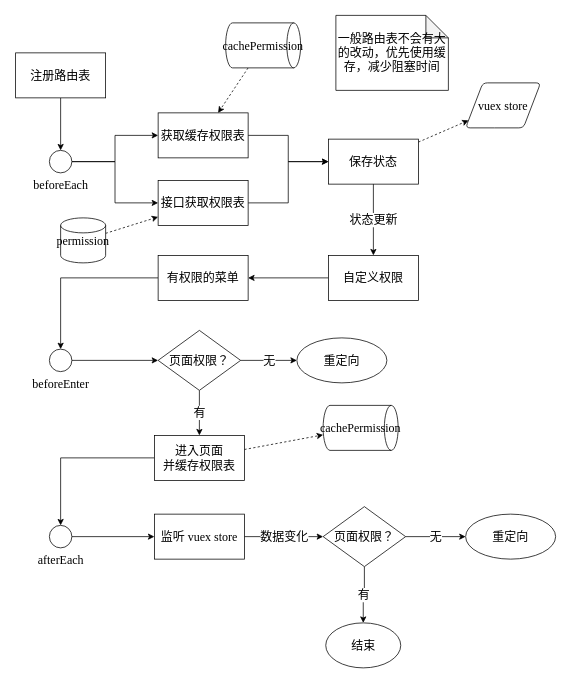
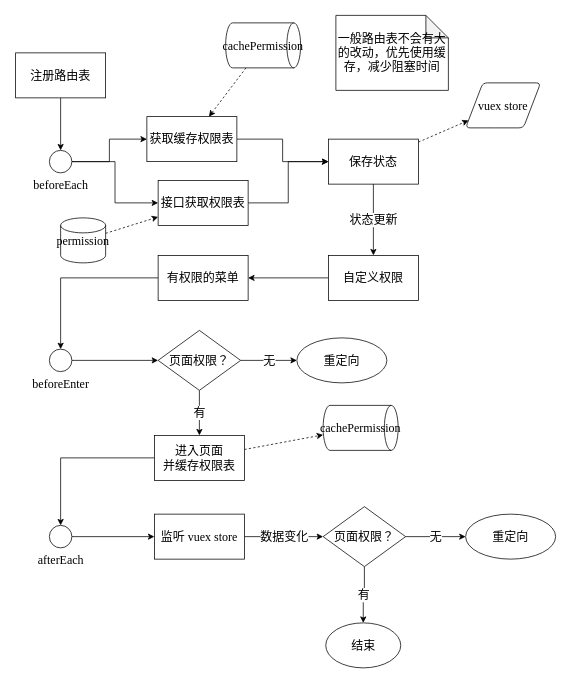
node "获取缓存权限表": moved (203, 135) -> (192, 139)
